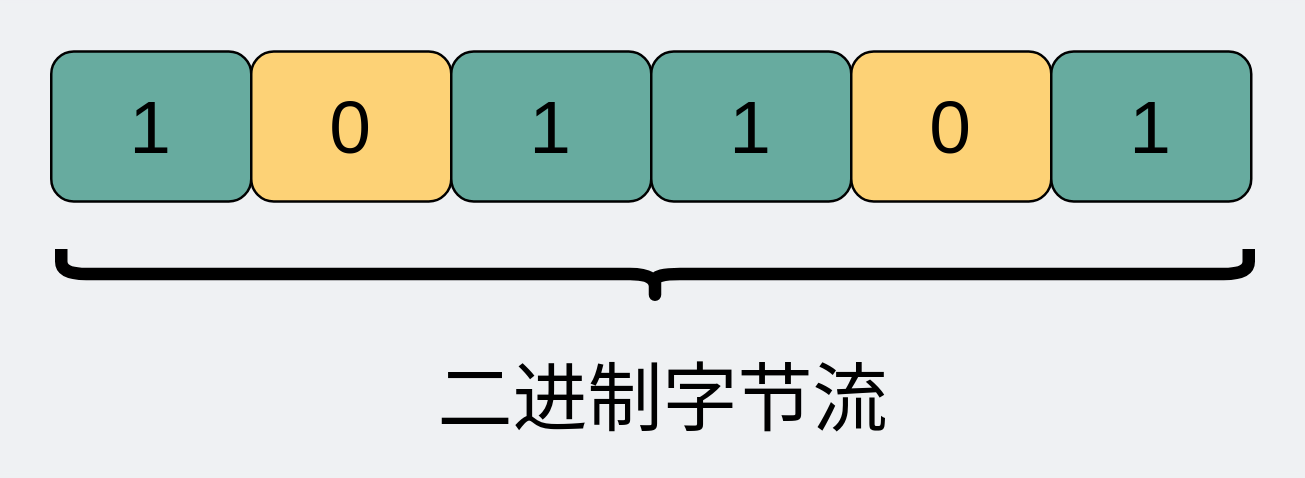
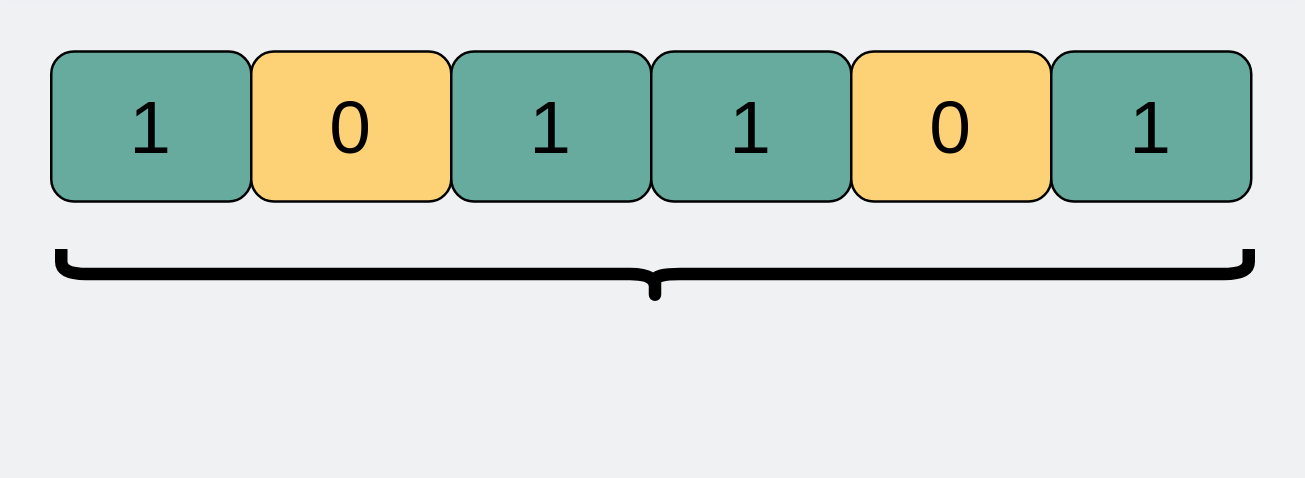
node "二进制字节流": removed
